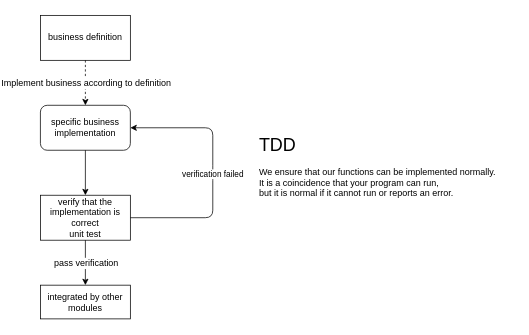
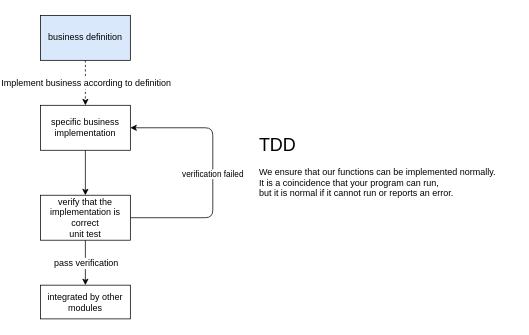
node "business definition": fillcolor #ffffff -> #dae8fc
node "specific business implementation": shape rounded rectangle -> rectangle
